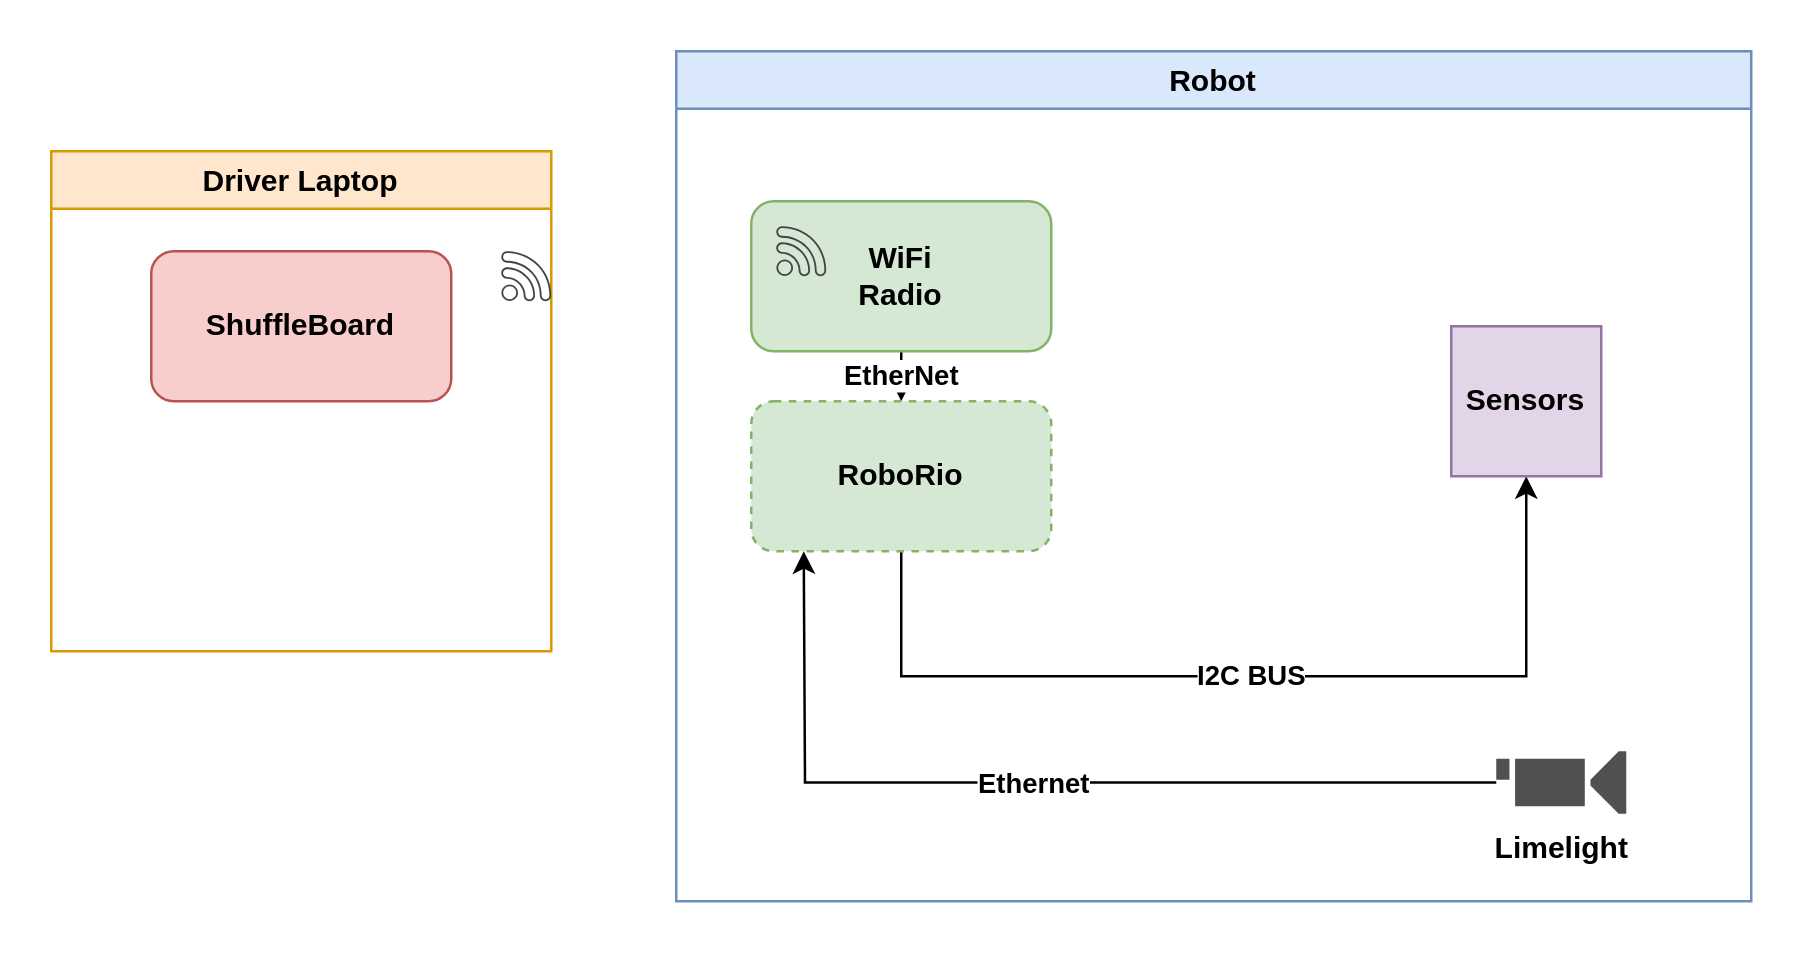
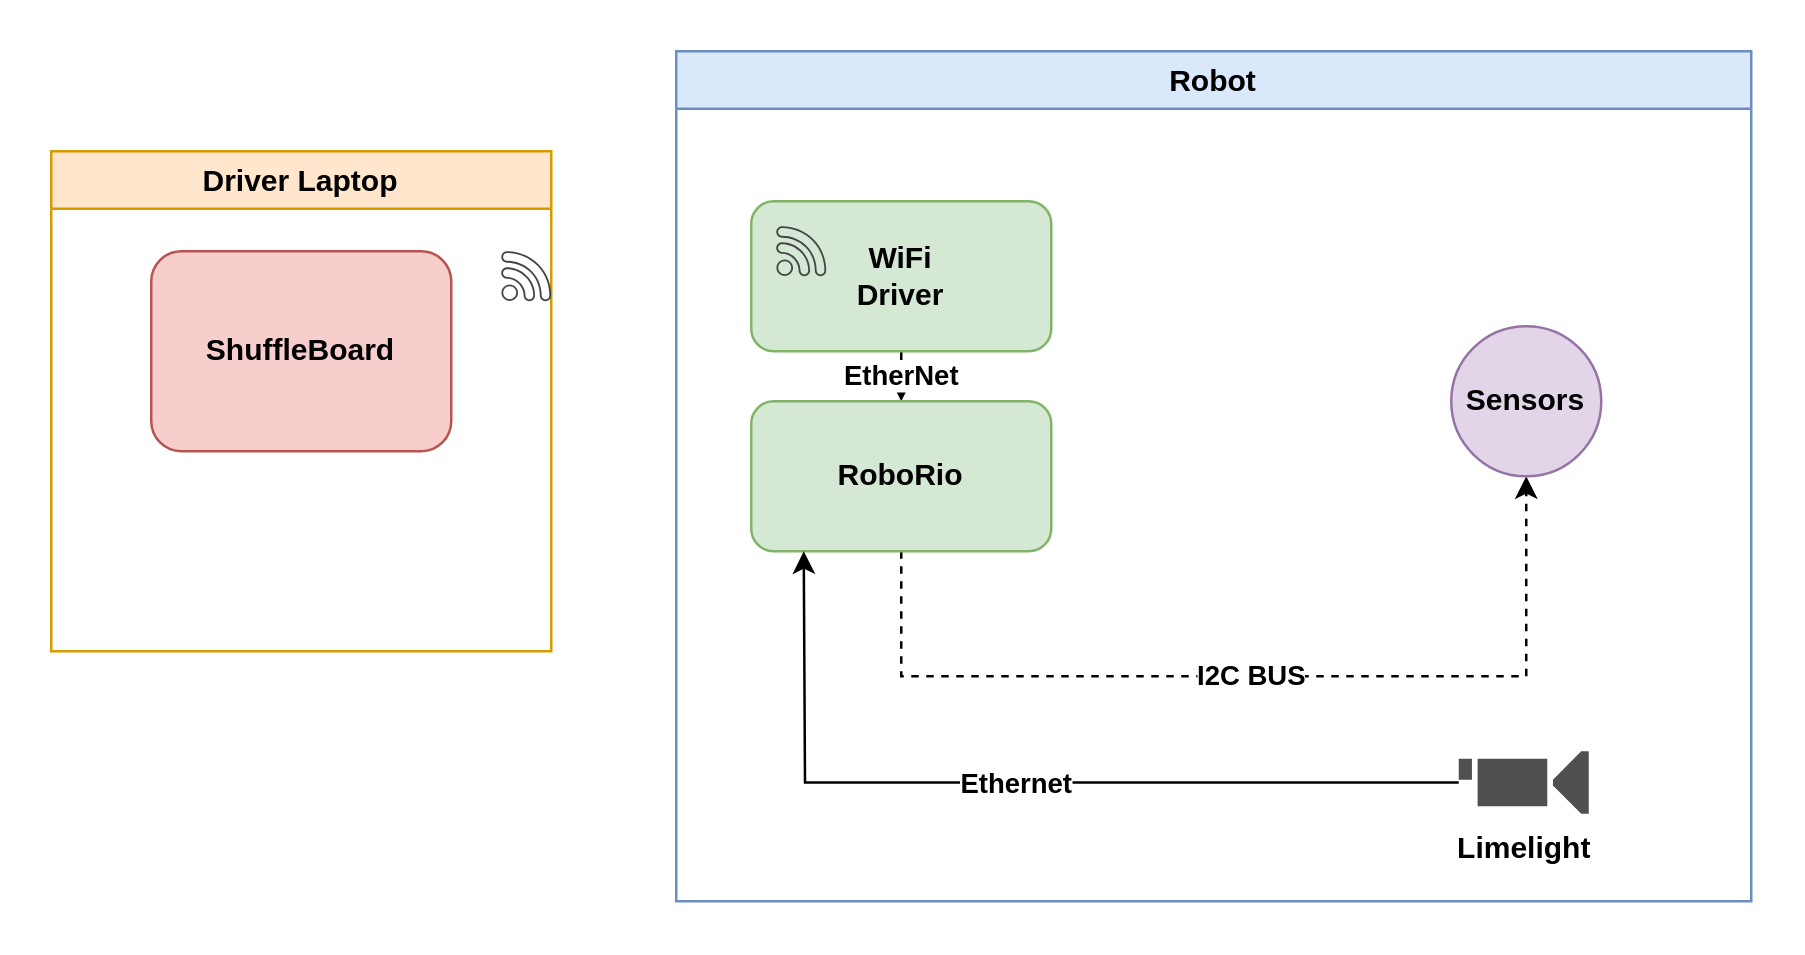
node "WiFi Radio": label "WiFi Radio" -> "WiFi Driver"
node "ShuffleBoard": size 300x150 -> 300x200
node "Sensors": shape rectangle -> ellipse
node "RoboRio": style dashed -> solid
edge "RoboRio" -> "Sensors": style solid -> dashed
node "Limelight": moved (1561, 783) -> (1524, 783)
